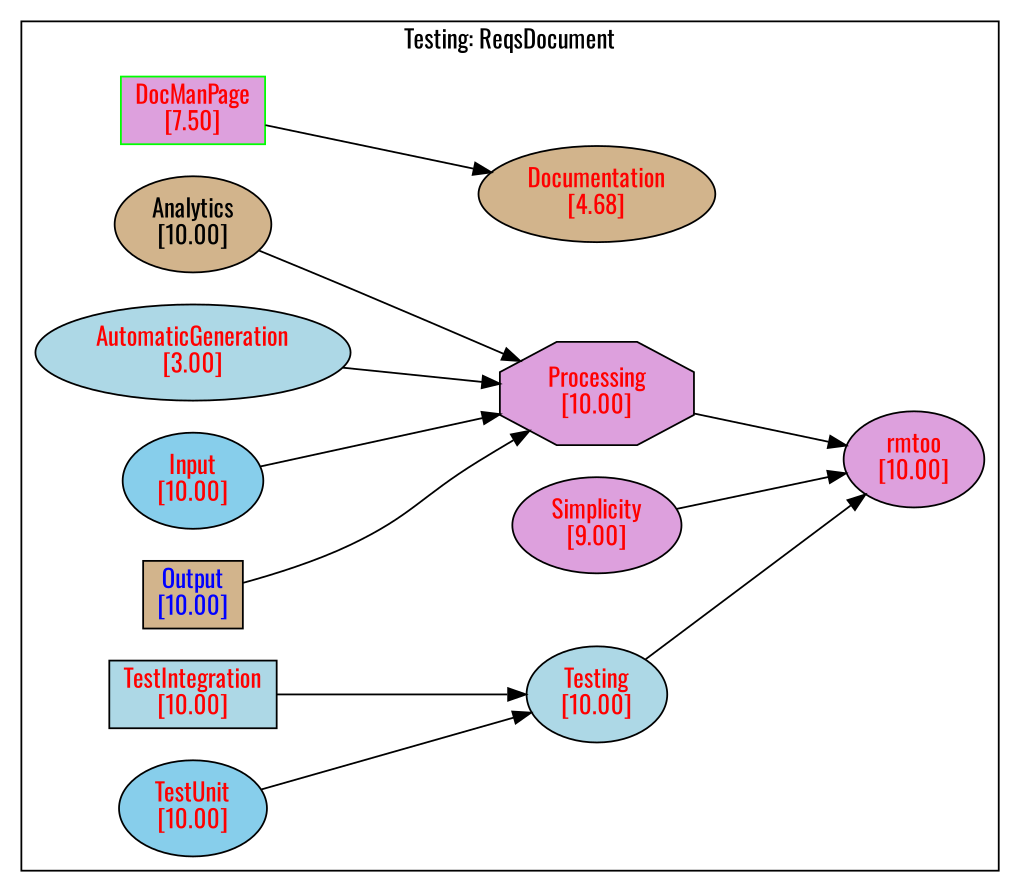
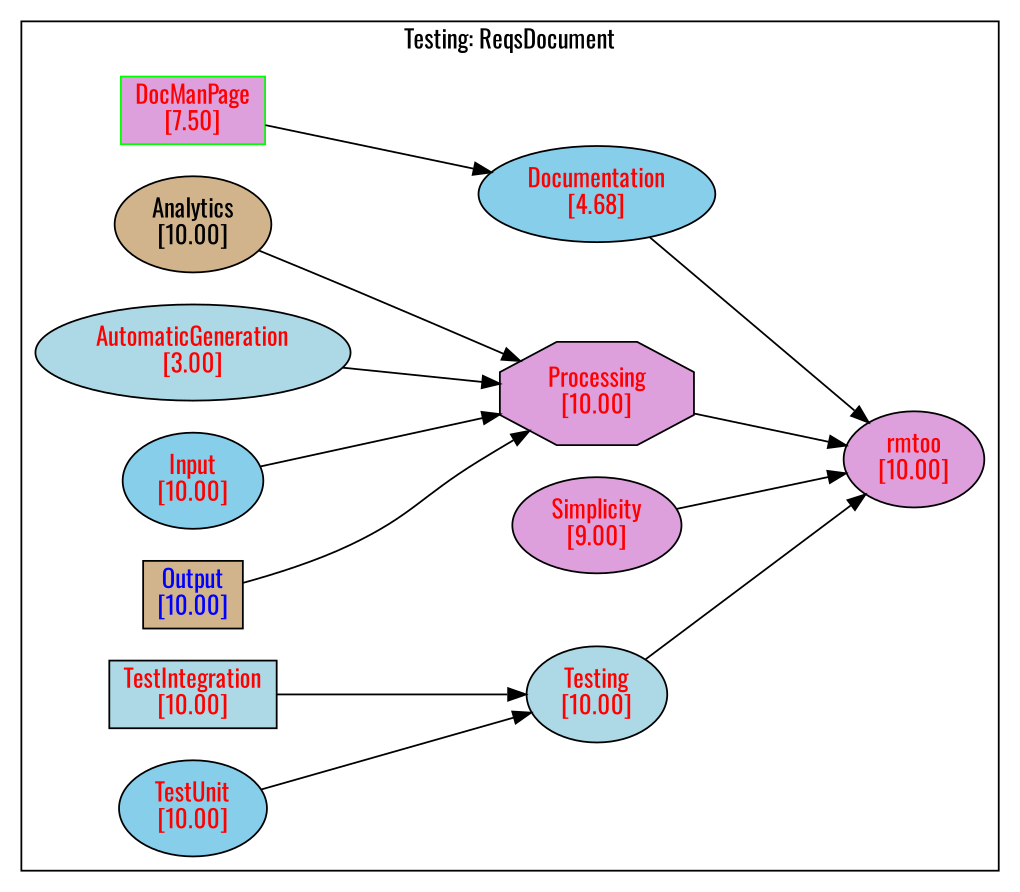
node "Documentation [4.68]": fillcolor tan -> skyblue
edge "Documentation [4.68]" -> "rmtoo [10.00]": added
